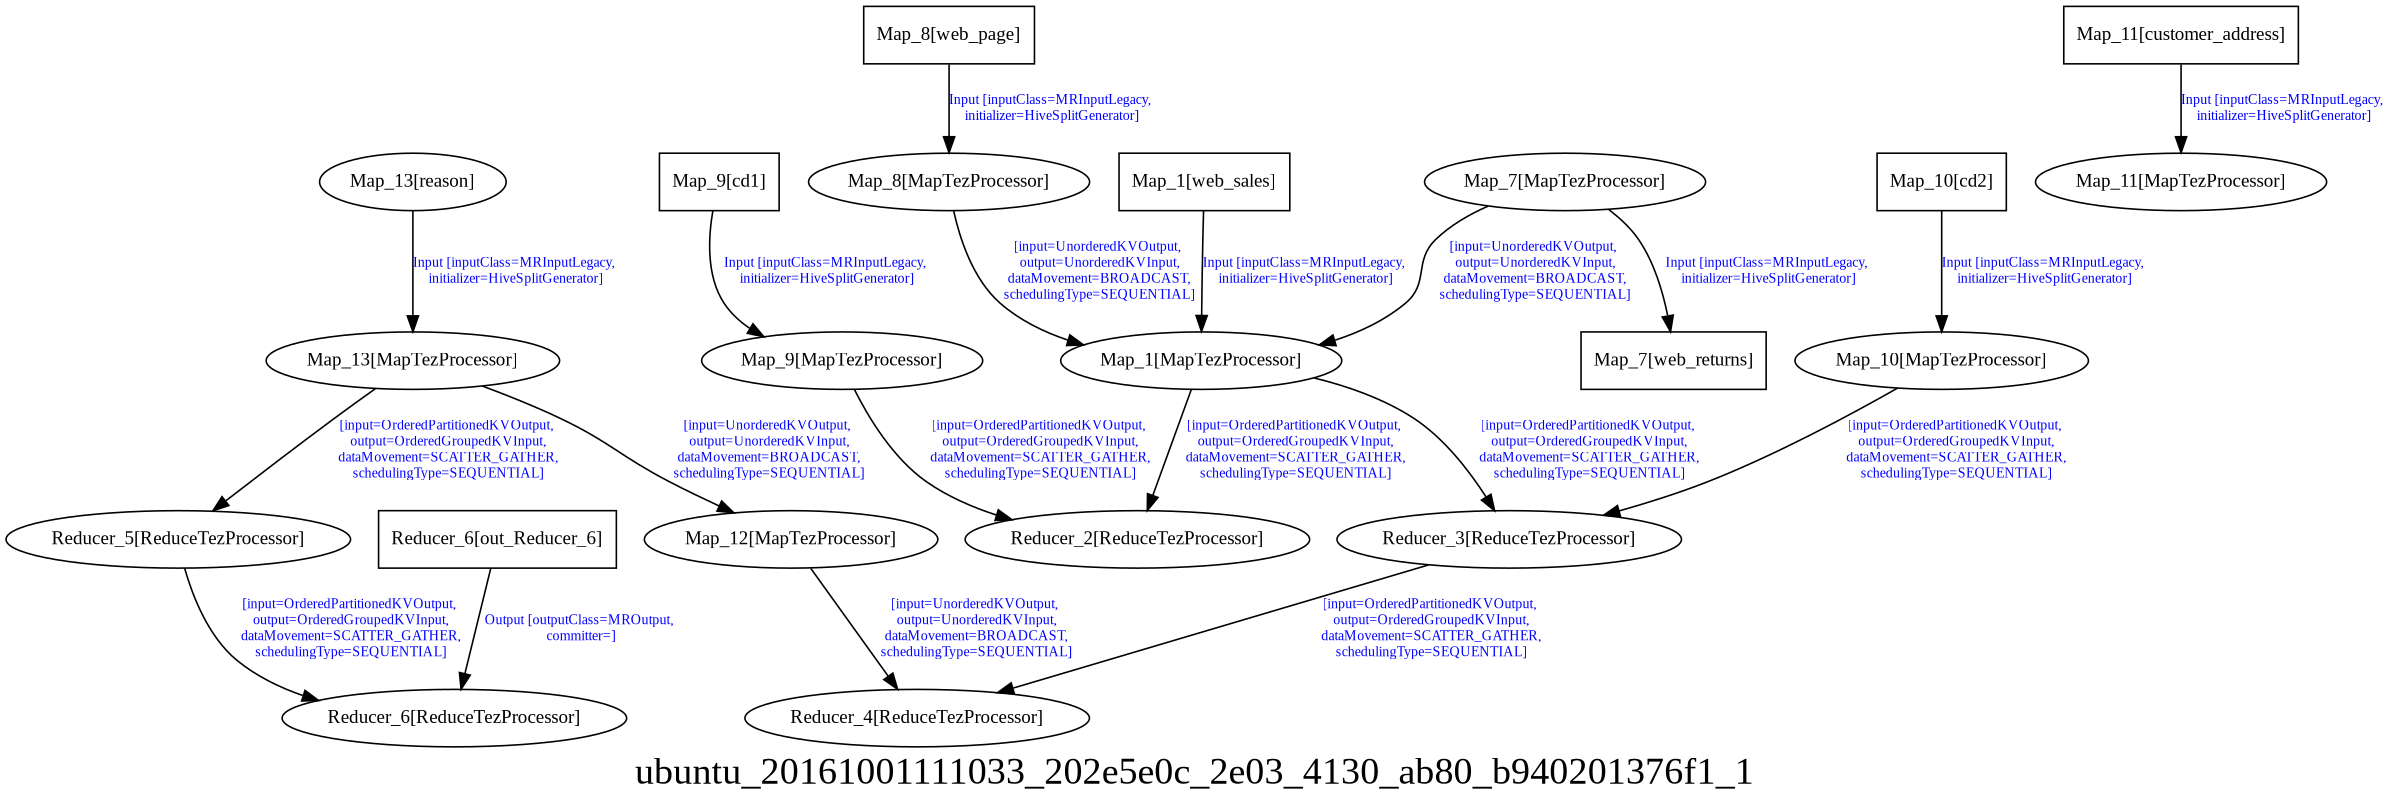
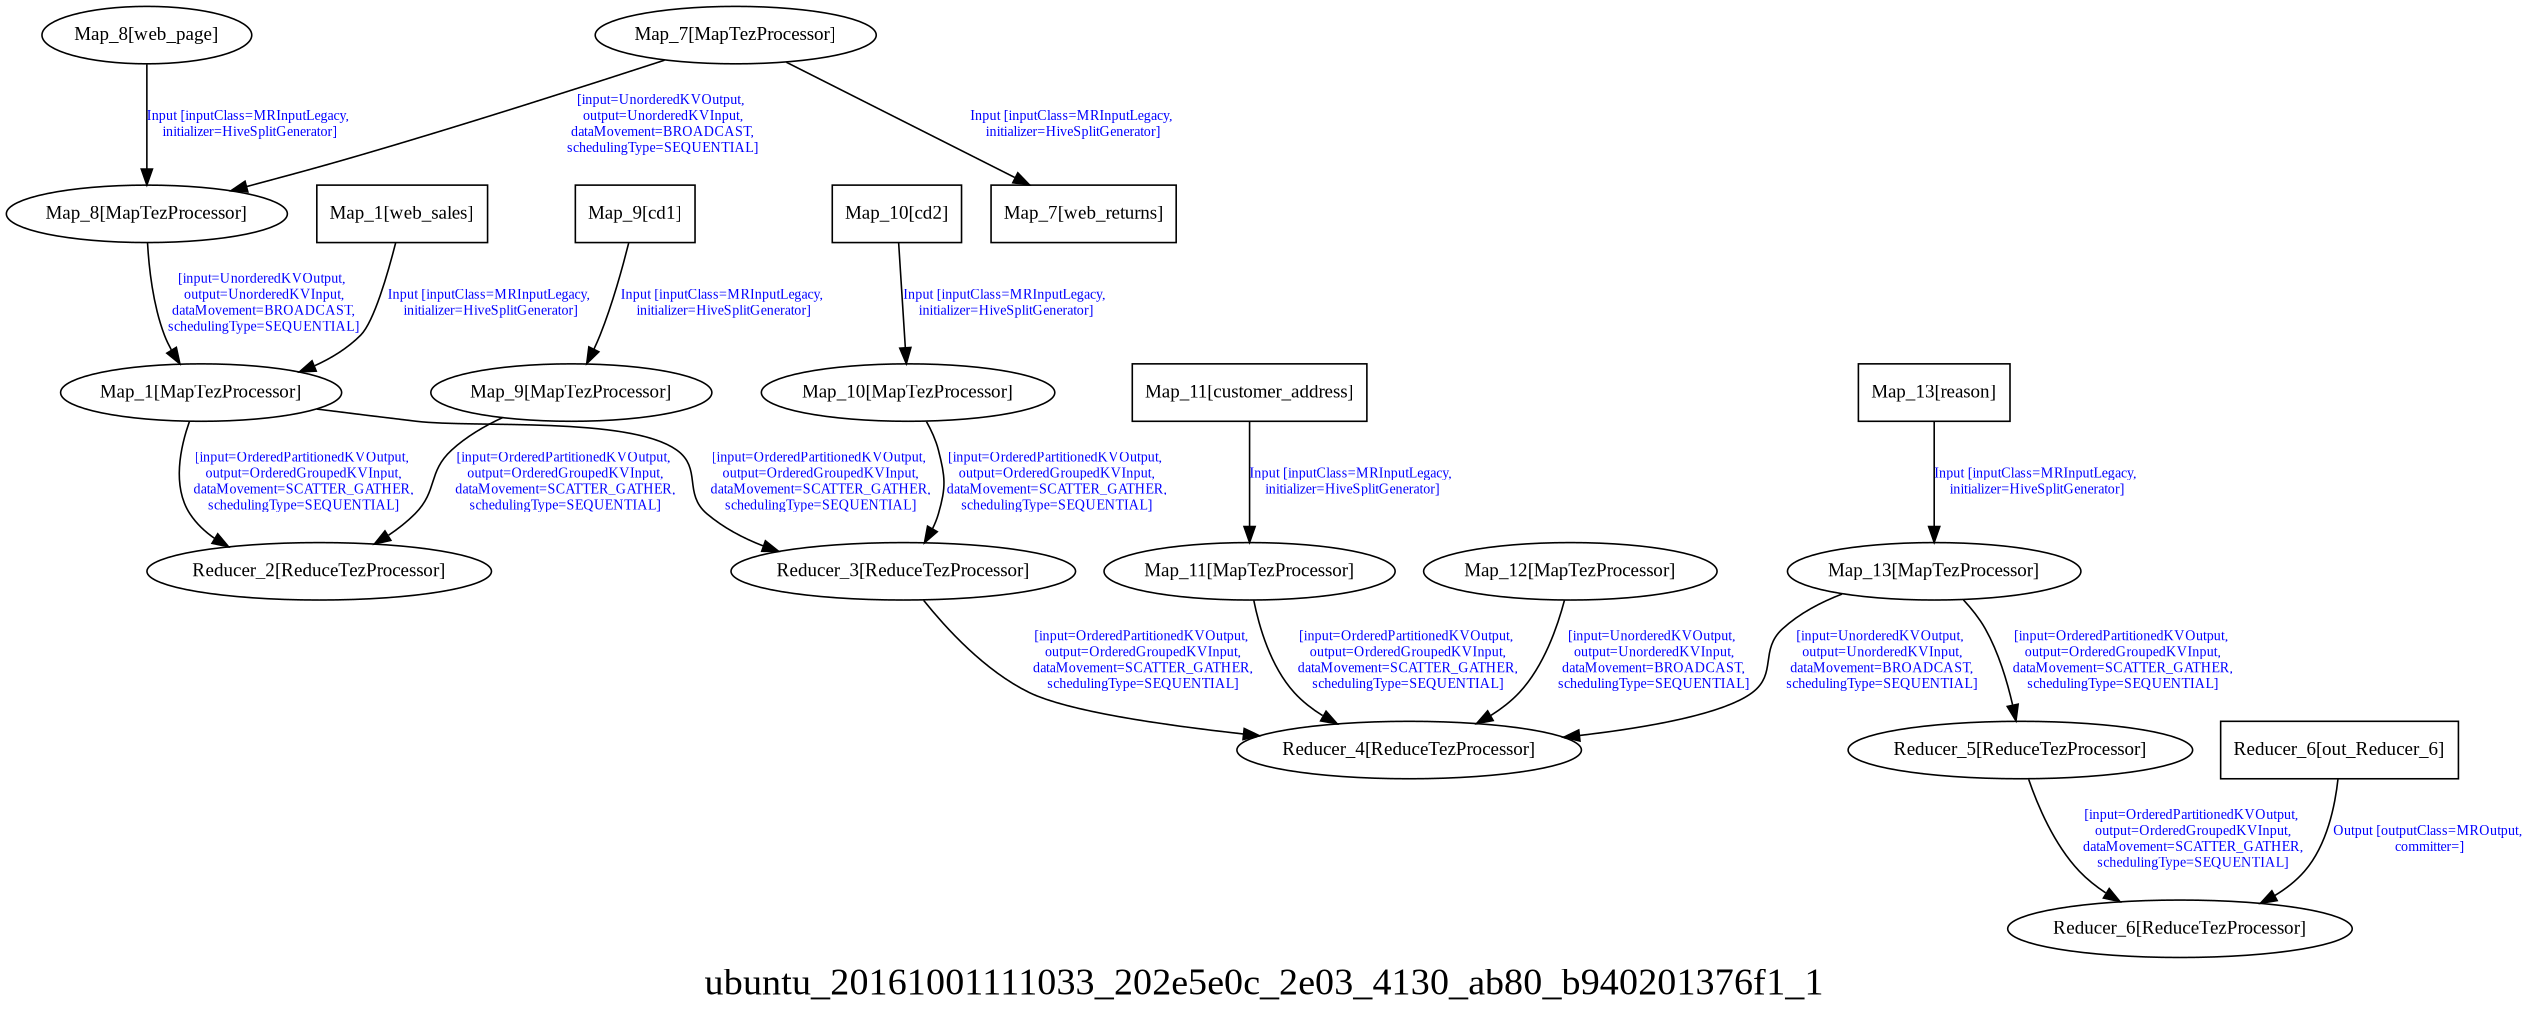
node "Map_8[web_page]": shape box -> ellipse
node "Map_13[reason]": shape ellipse -> box
edge "Map_7[MapTezProcessor]" -> "Map_1[MapTezProcessor]": now "Map_7[MapTezProcessor]" -> "Map_8[MapTezProcessor]"
edge "Map_13[MapTezProcessor]" -> "Map_12[MapTezProcessor]": now "Map_13[MapTezProcessor]" -> "Reducer_4[ReduceTezProcessor]"
edge "Map_11[MapTezProcessor]" -> "Reducer_4[ReduceTezProcessor]": added, label "[input=OrderedPartitionedKVOutput, output=OrderedGroupedKVInput, dataMovement=SCATTER_GATHER, schedulingType=SEQUENTIAL]"
